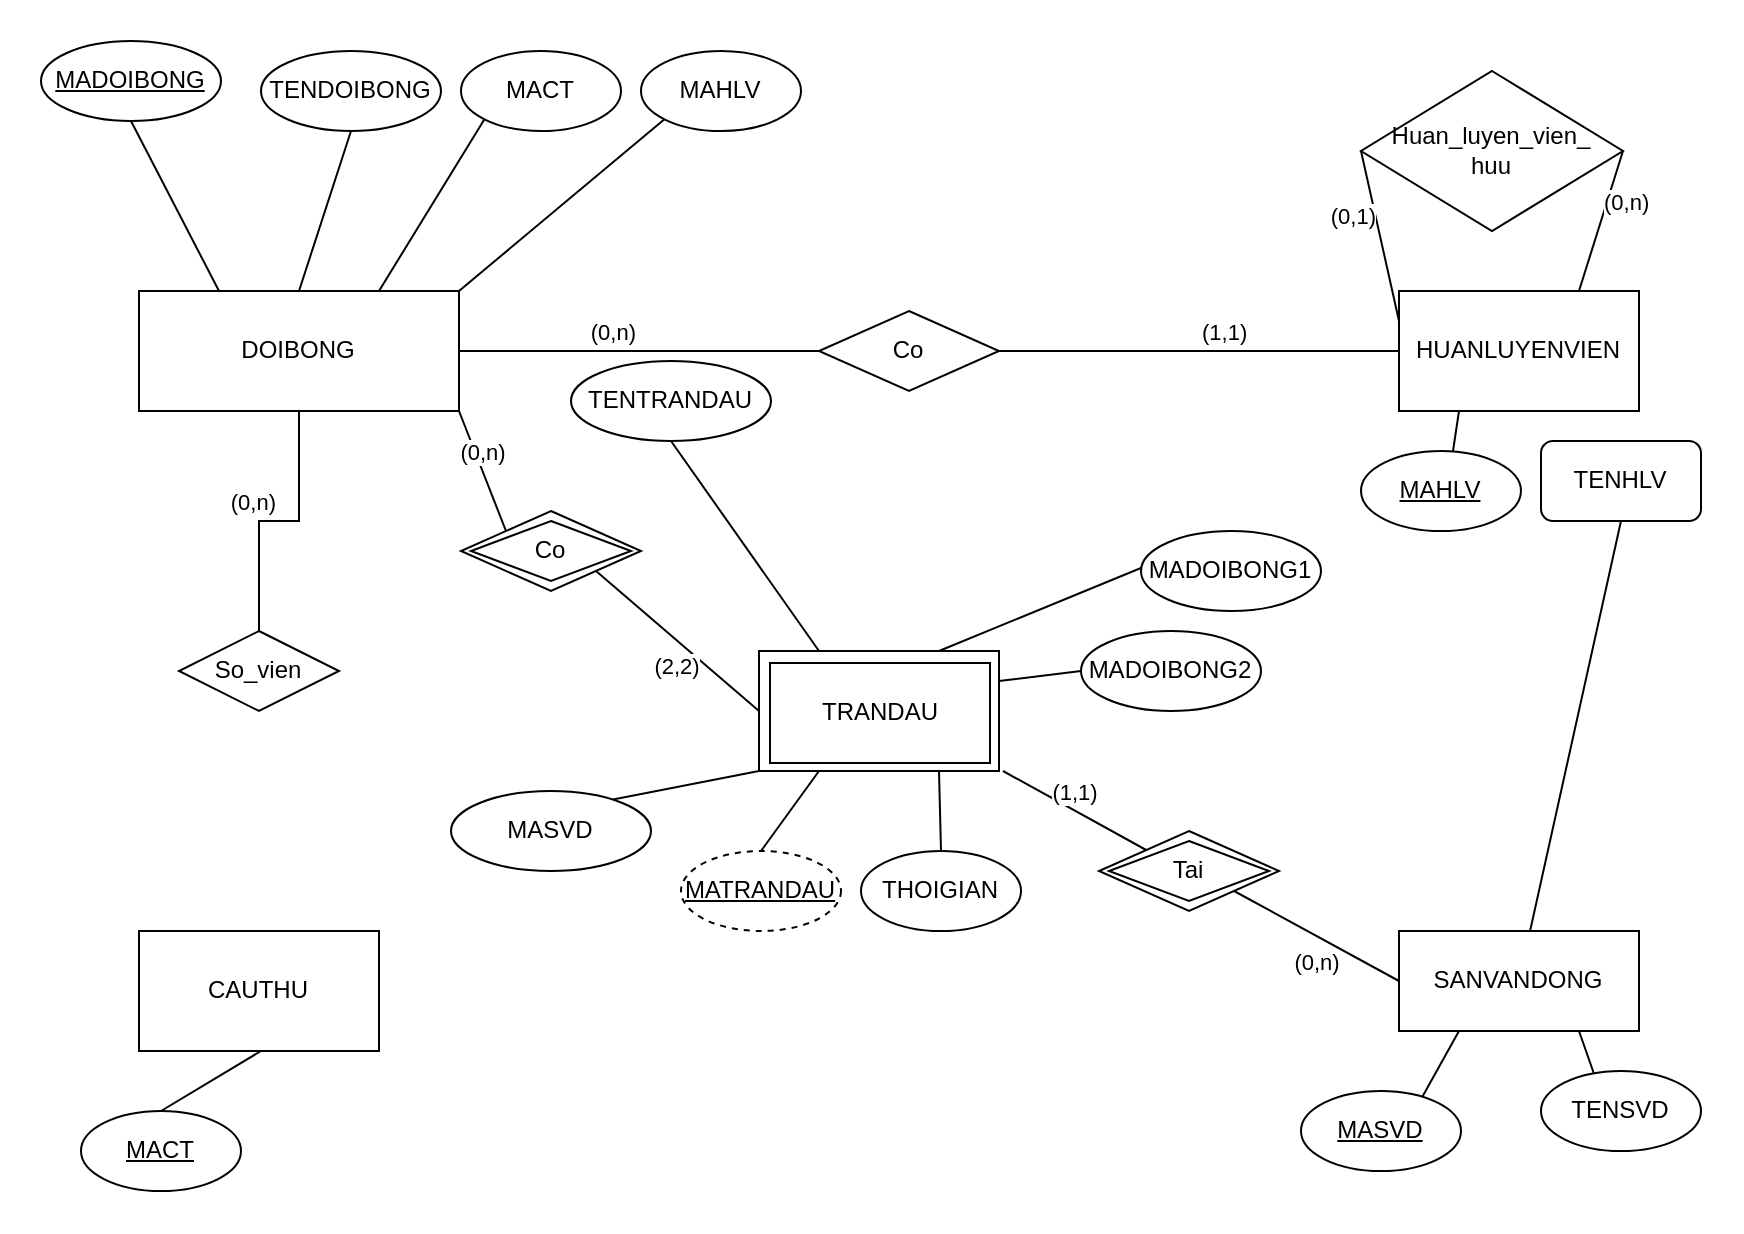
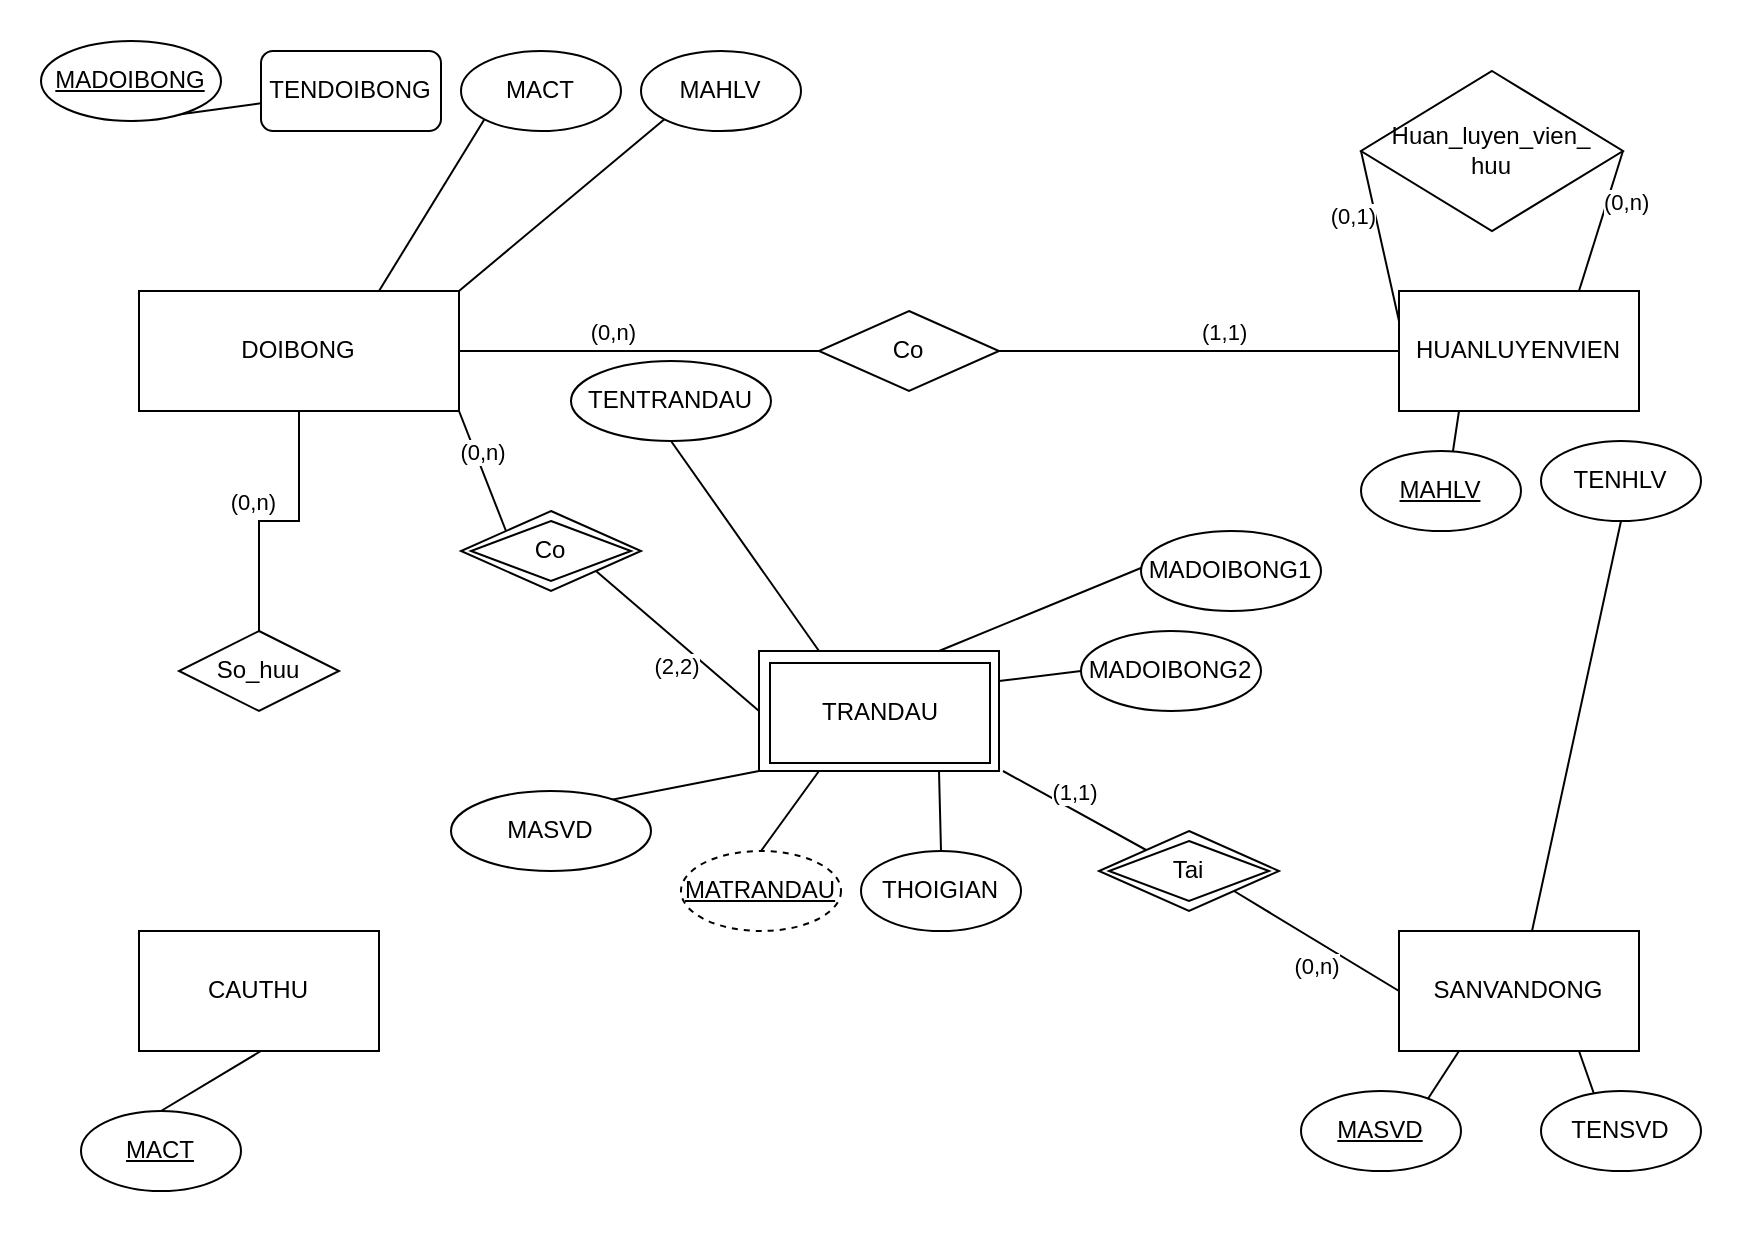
node "TENDOIBONG": shape ellipse -> rounded rectangle
edge "MADOIBONG" -- "DOIBONG": now "MADOIBONG" -- "TENDOIBONG"
edge "TENDOIBONG" -- "DOIBONG": removed
node "TENHLV": shape rounded rectangle -> ellipse
node "So_vien": label "So_vien" -> "So_huu"
node "SANVANDONG": size 240x100 -> 240x120
node "TENSVD": moved (1621, 1111) -> (1621, 1131)
